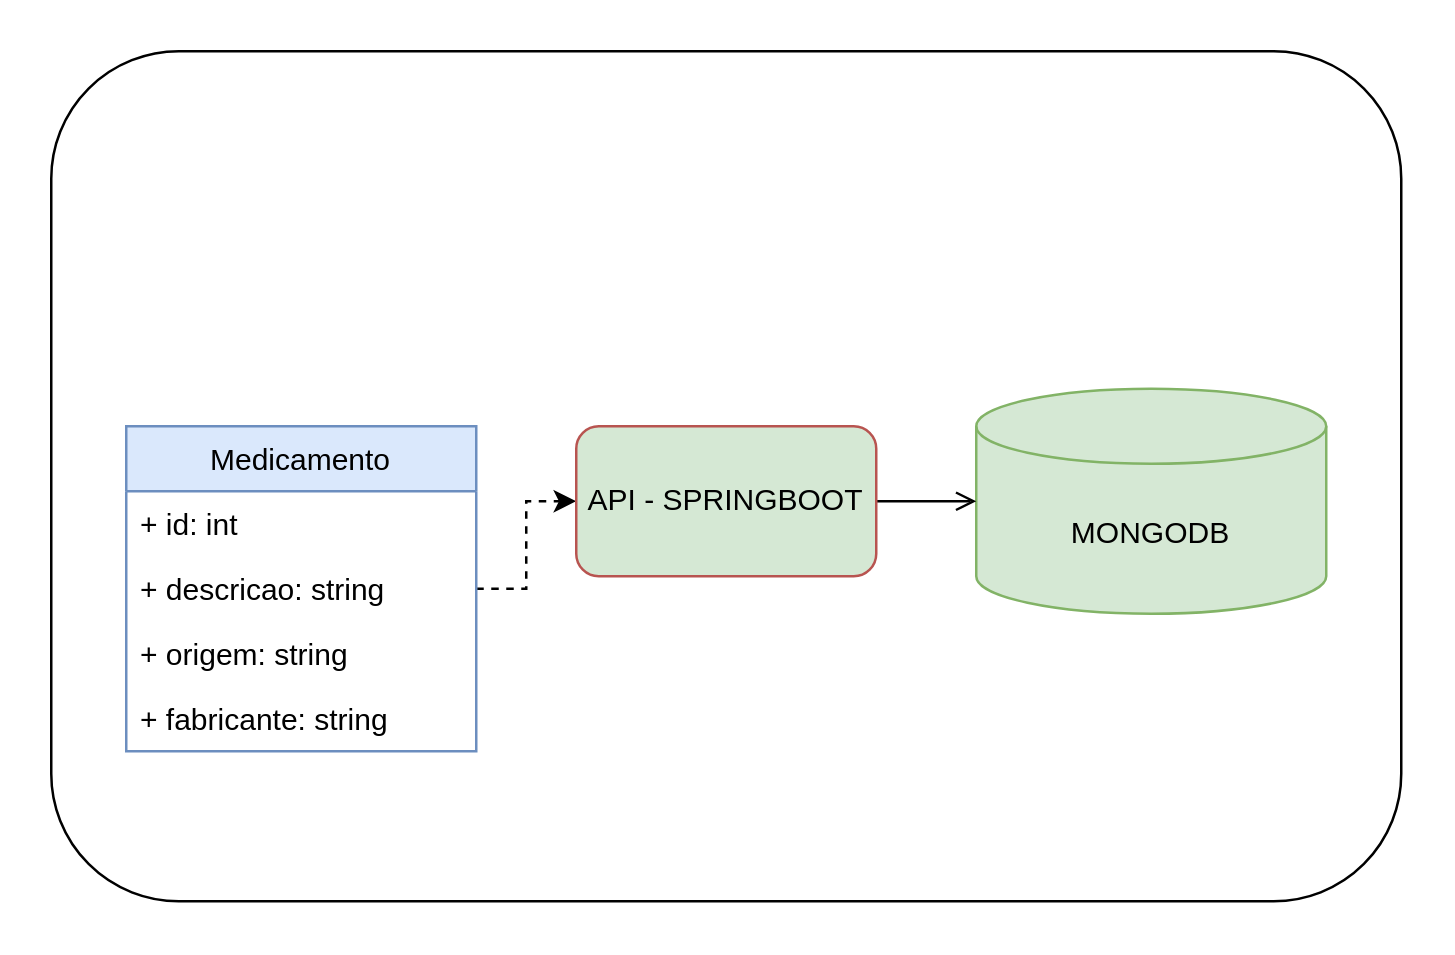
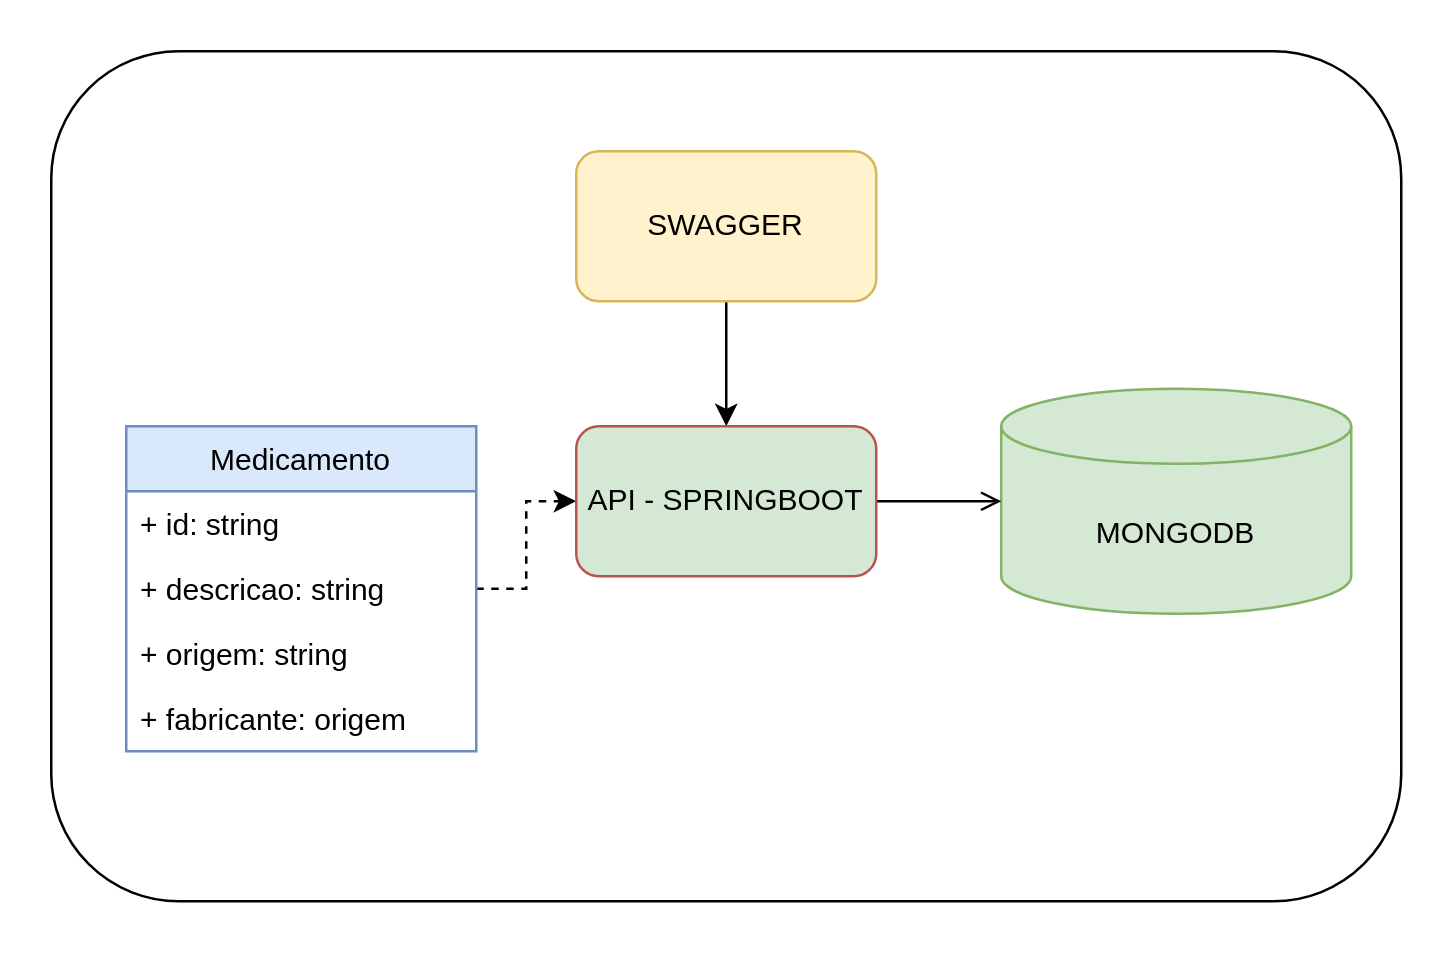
node "SWAGGER": added
edge "SWAGGER" -> "API - SPRINGBOOT": added
node "MONGODB": moved (1151, 501) -> (1176, 501)
node "+ id: int": label "+ id: int" -> "+ id: string"
node "+ fabricante: string": label "+ fabricante: string" -> "+ fabricante: origem"
